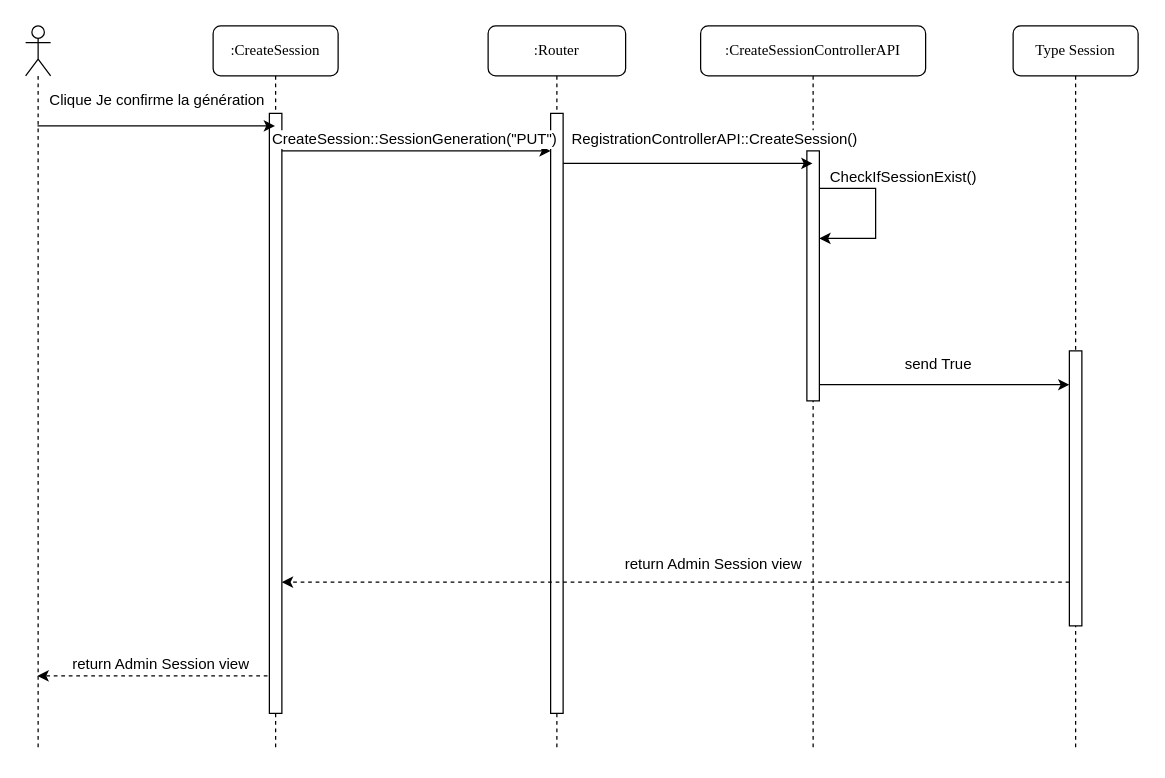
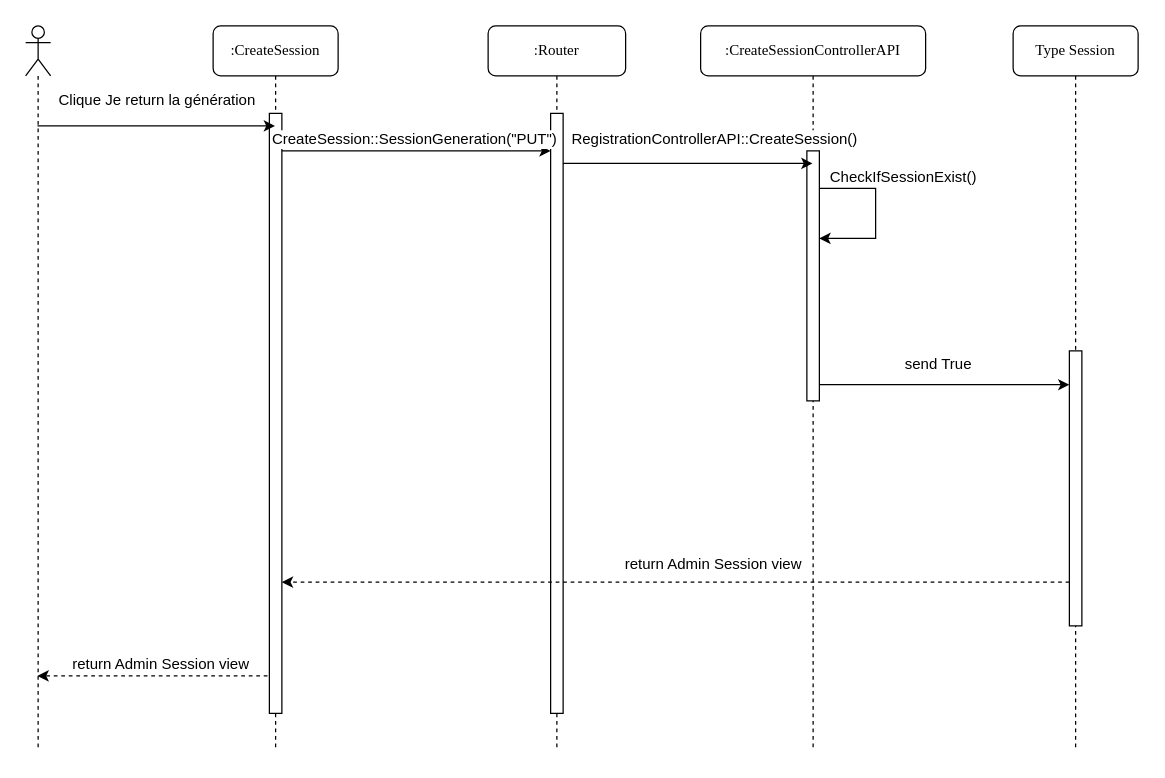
node "Clique Je confirme la génération": label "Clique Je confirme la génération" -> "Clique Je return la génération"
